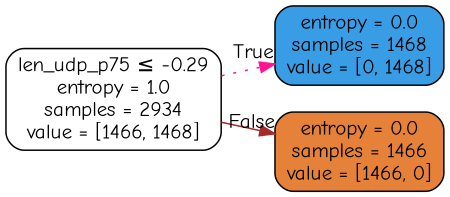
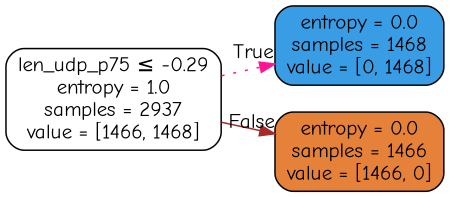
node "len_udp_p75 ≤ -0.29": text "samples = 2934" -> "samples = 2937"
